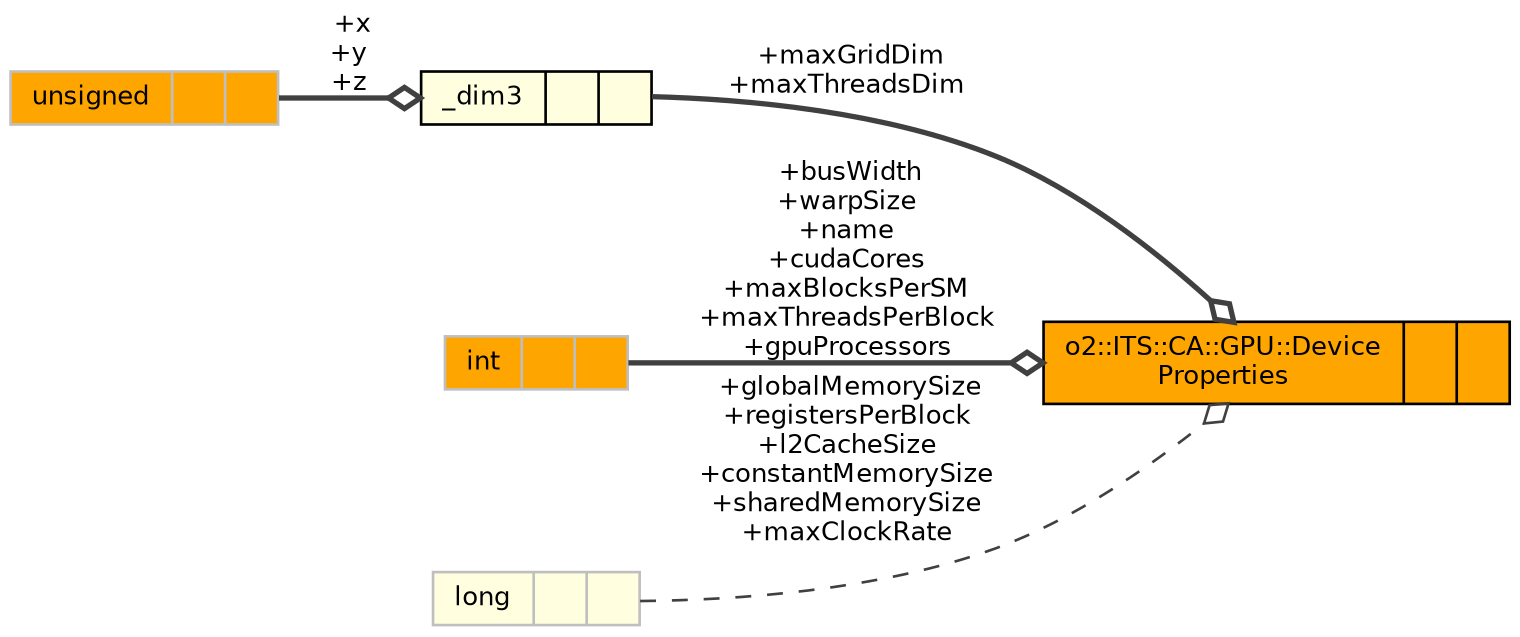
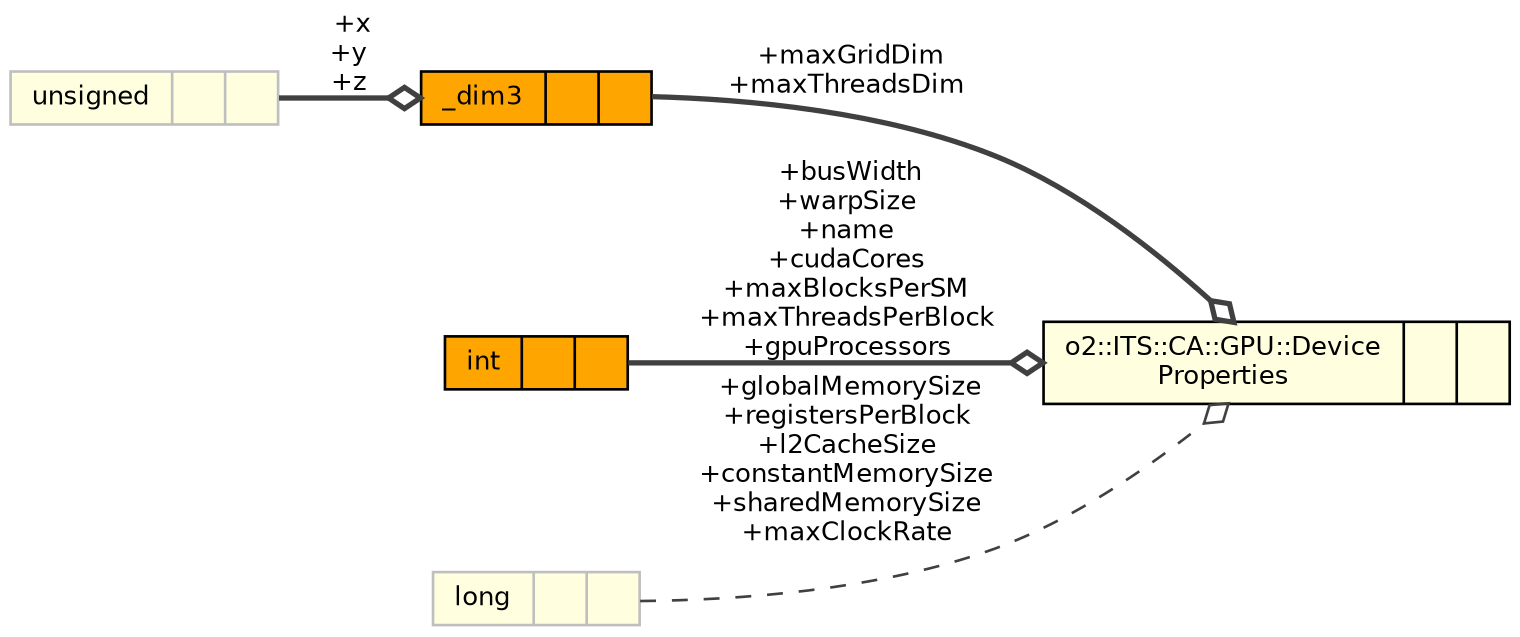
node "unsigned": fillcolor orange -> lightyellow
node "_dim3": fillcolor lightyellow -> orange
node "int": color grey75 -> black
node "o2::ITS::CA::GPU::Device": fillcolor orange -> lightyellow
